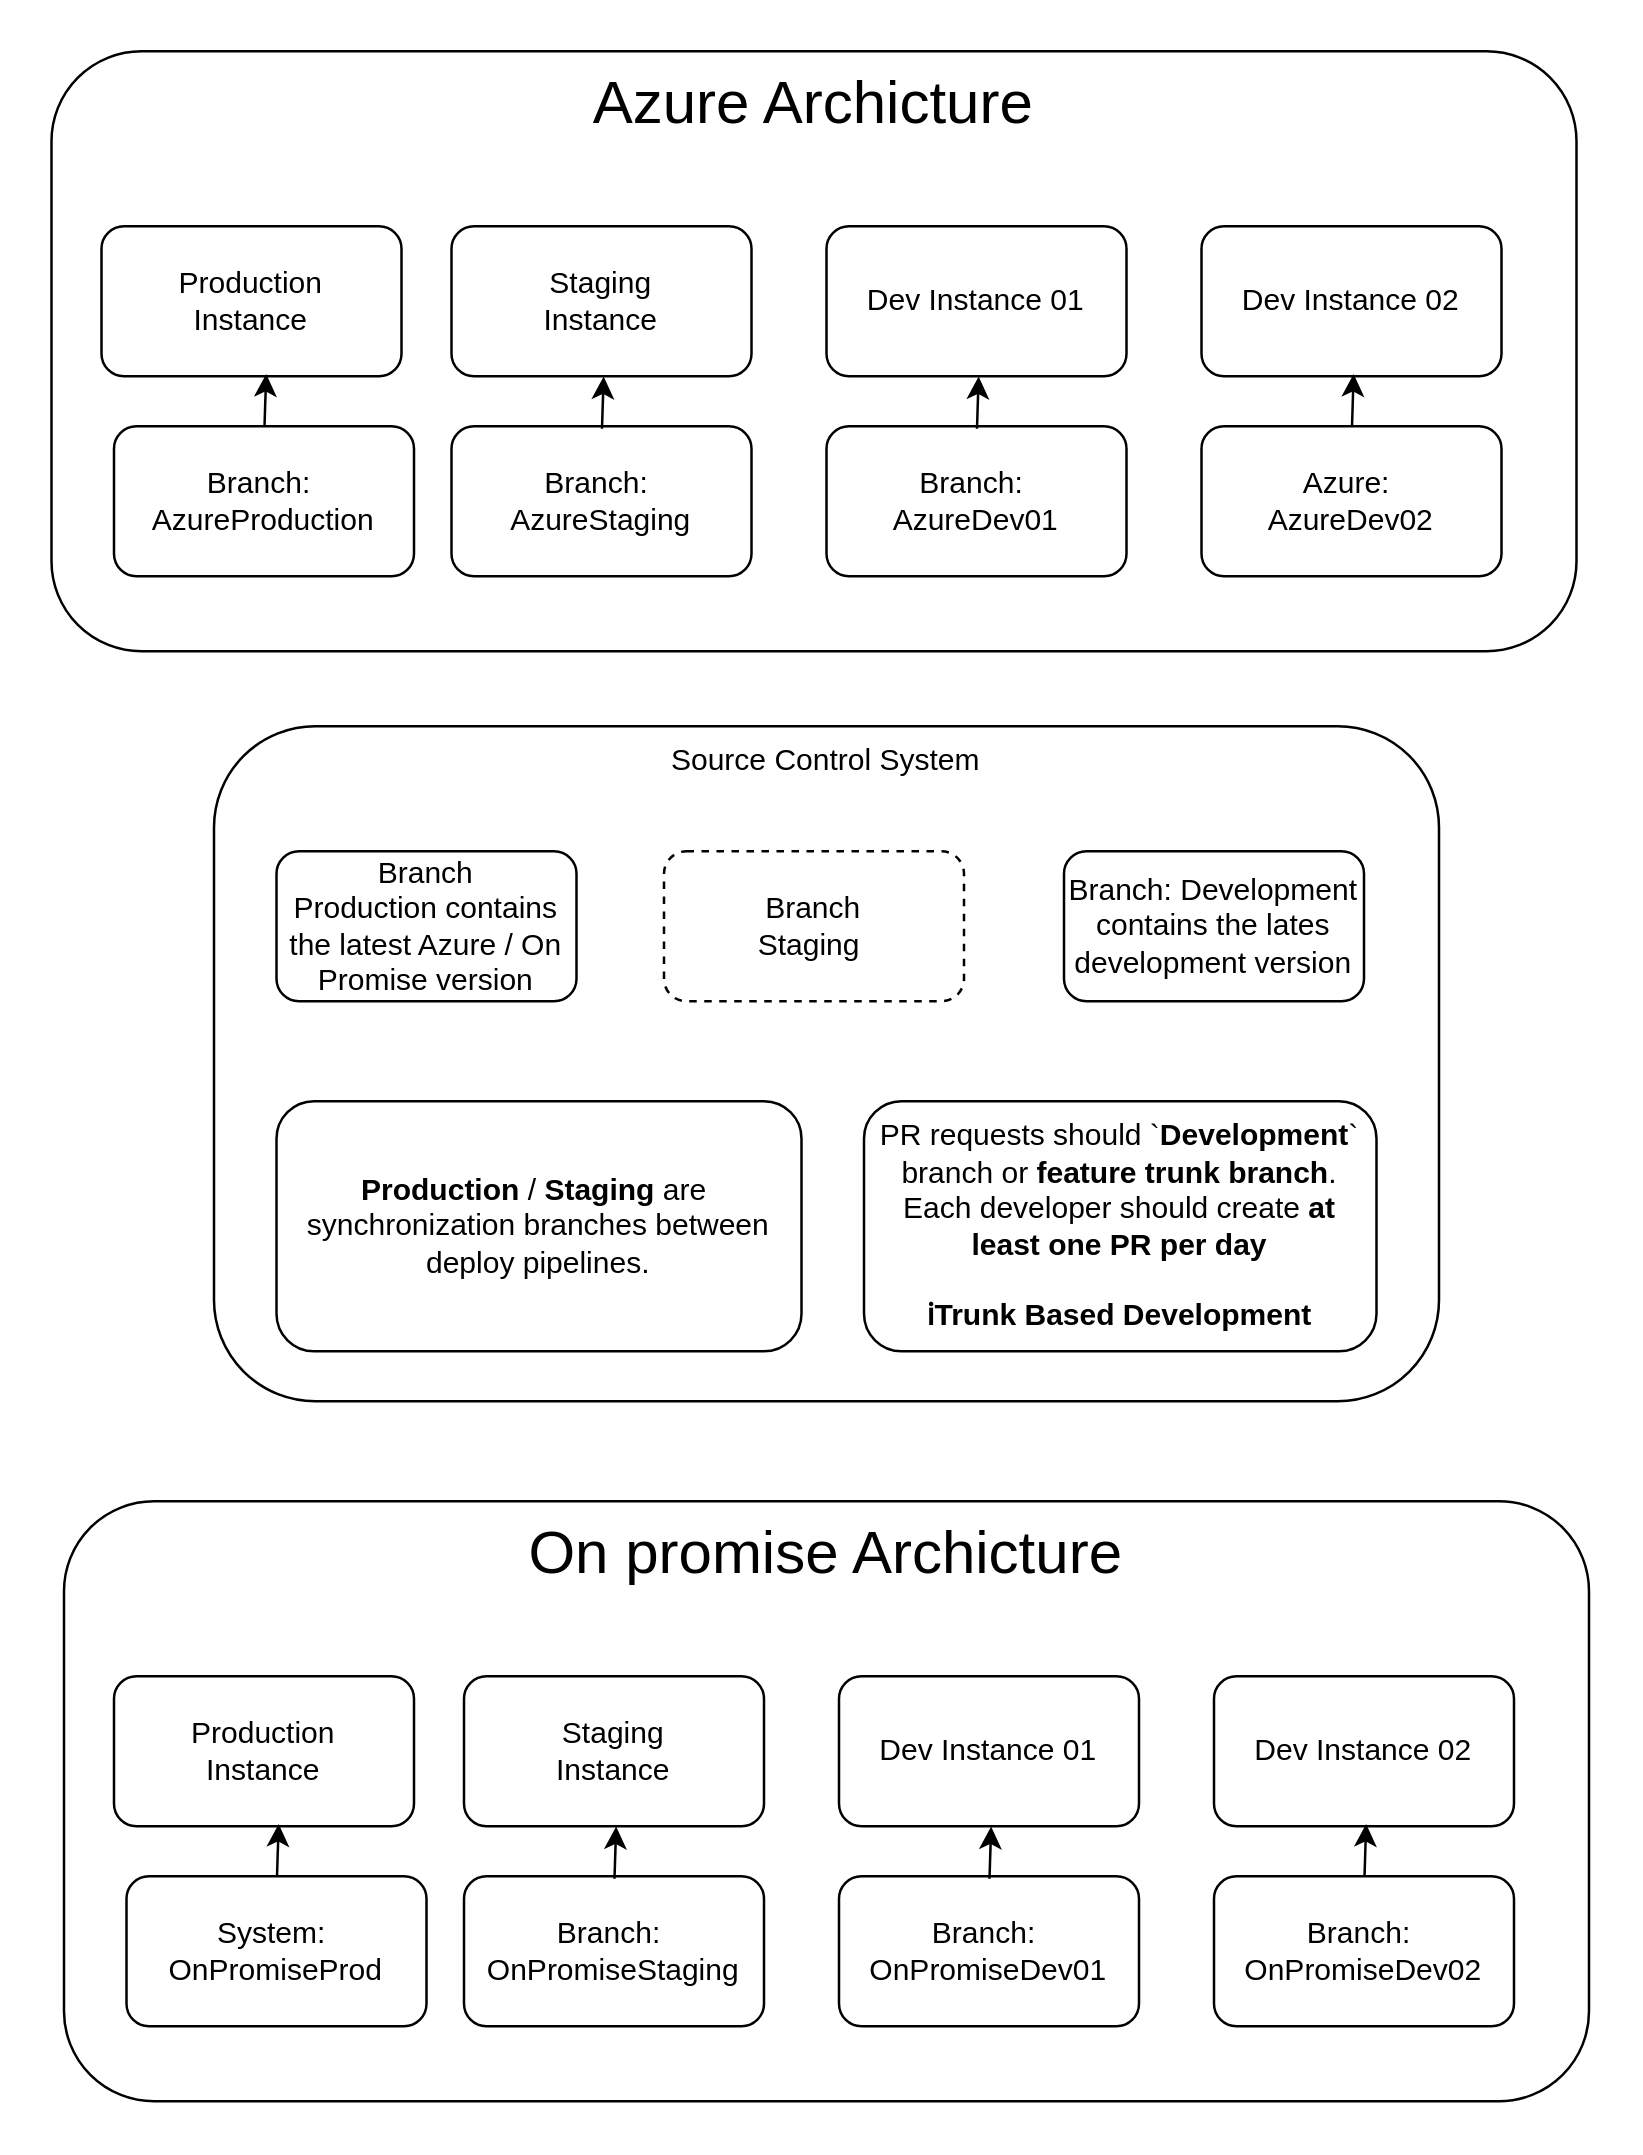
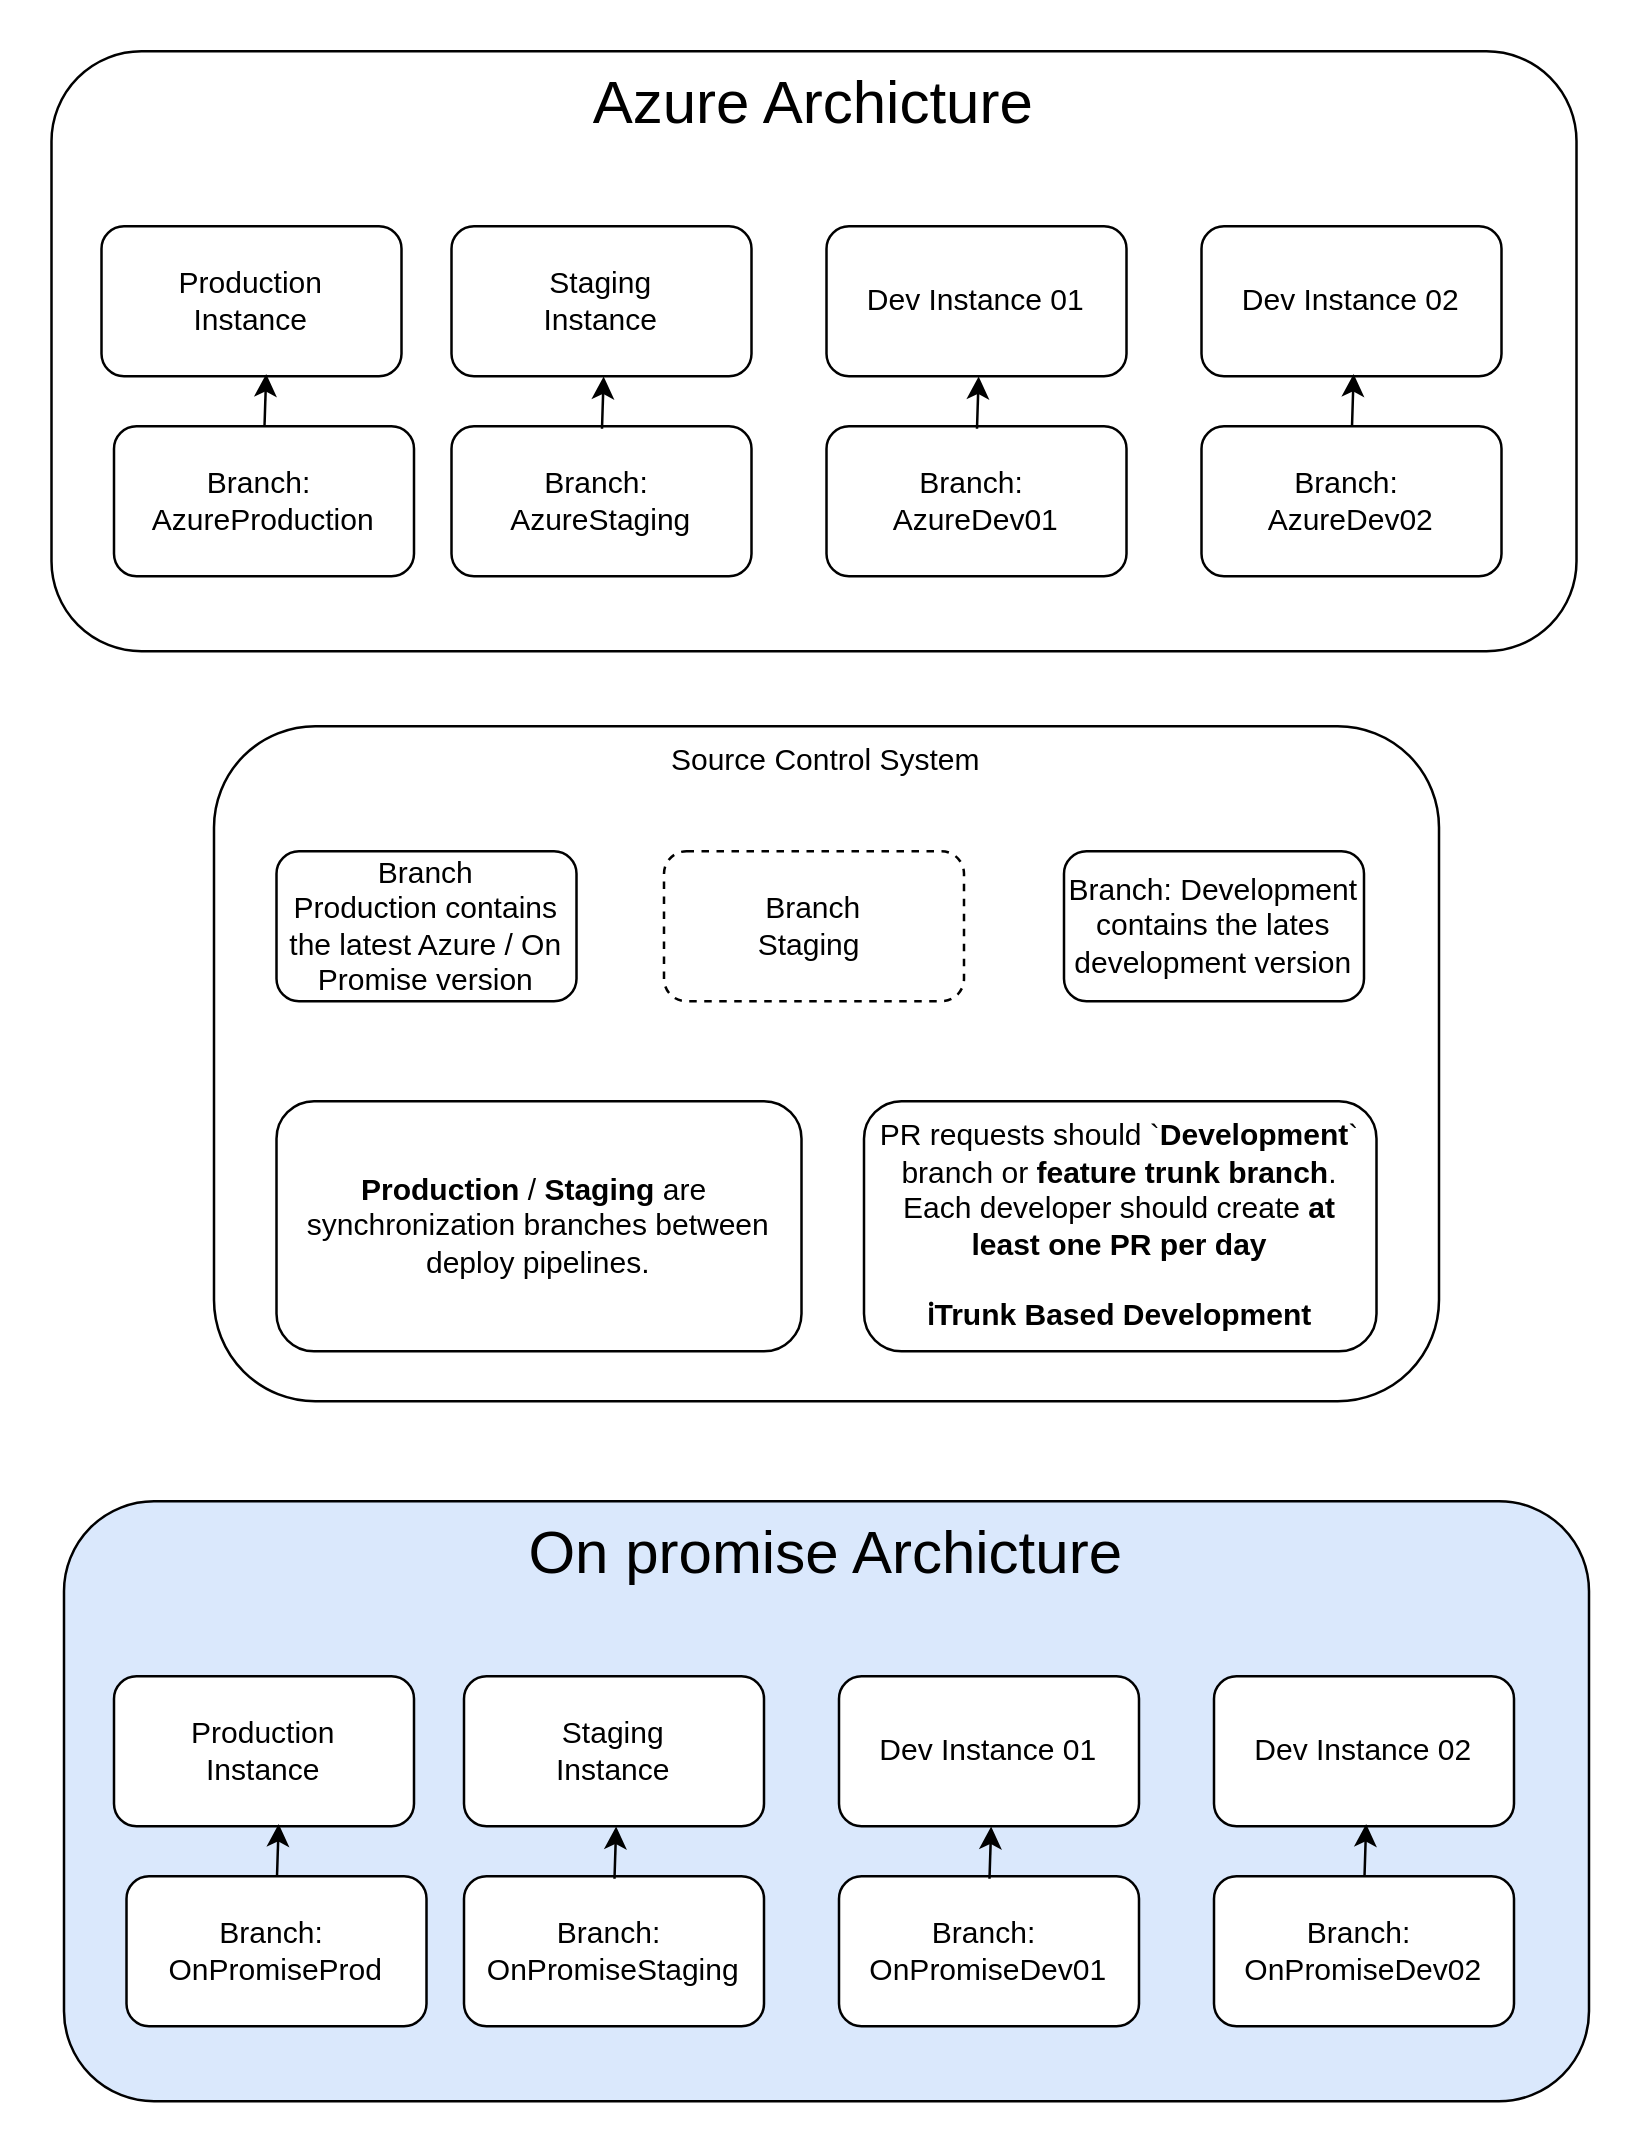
node "Azure: AzureDev02": label "Azure: AzureDev02" -> "Branch: AzureDev02"
node "On promise Archicture": fillcolor #ffffff -> #dae8fc
node "System: OnPromiseProd": label "System: OnPromiseProd" -> "Branch: OnPromiseProd"
